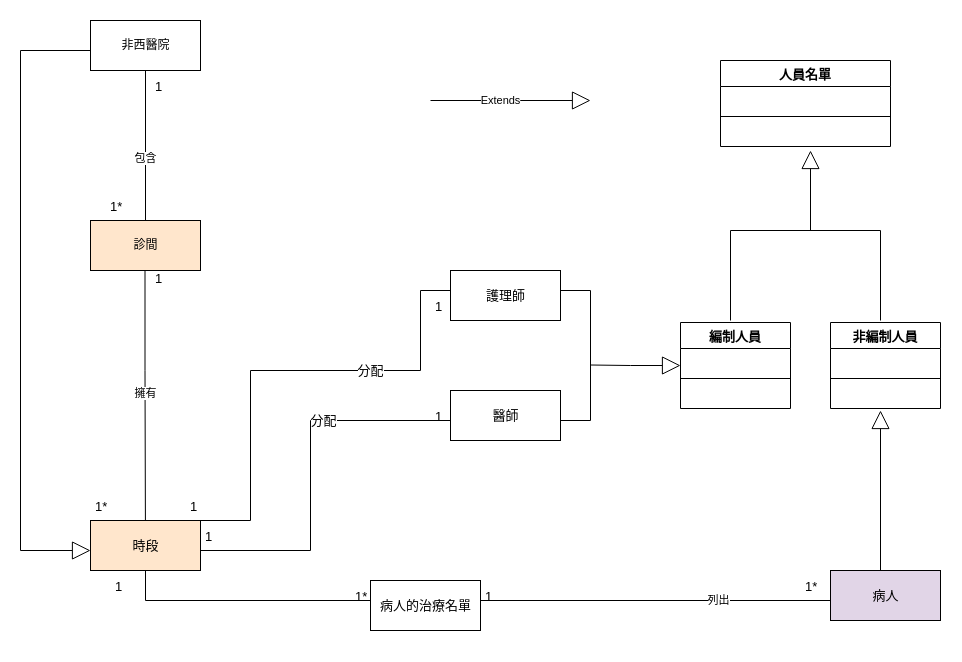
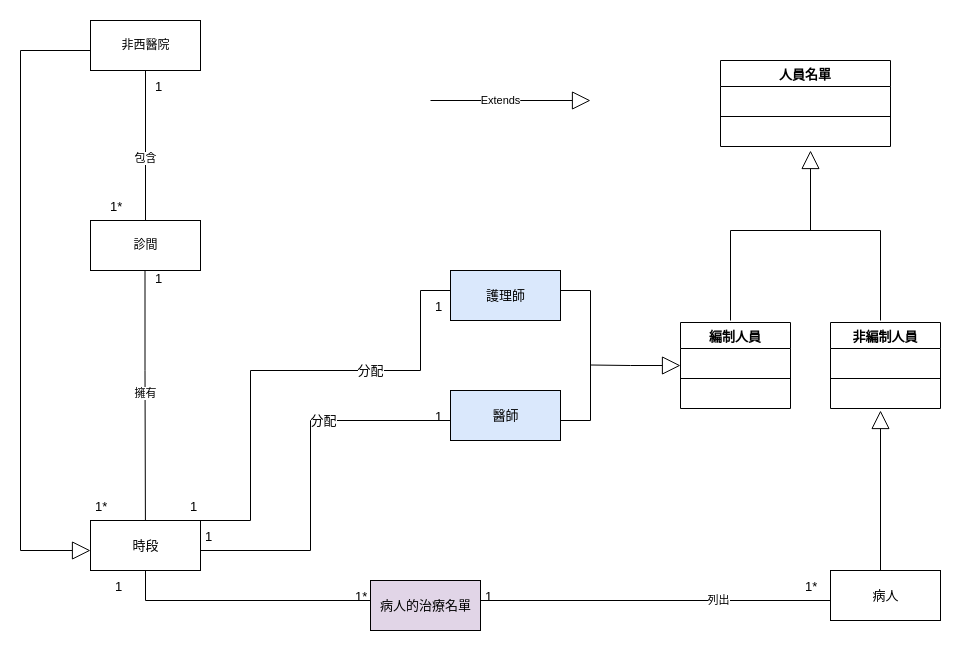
node "診間": fillcolor #ffe6cc -> #ffffff
node "護理師": fillcolor #ffffff -> #dae8fc
node "醫師": fillcolor #ffffff -> #dae8fc
node "時段": fillcolor #ffe6cc -> #ffffff
node "病人": fillcolor #e1d5e7 -> #ffffff
node "病人的治療名單": fillcolor #ffffff -> #e1d5e7
